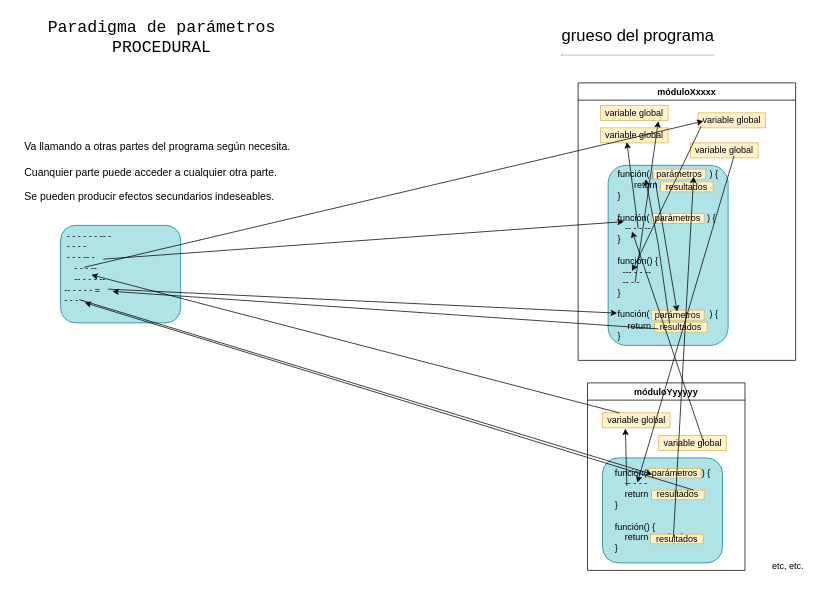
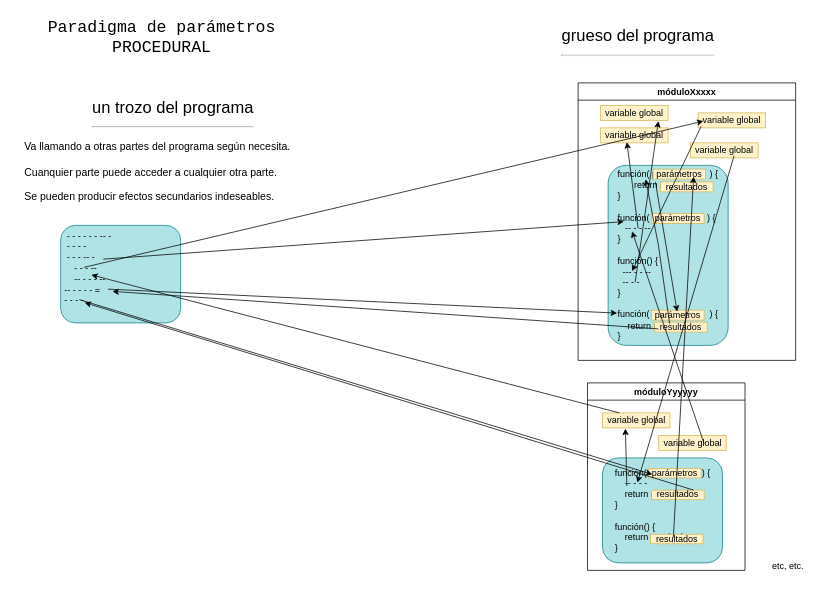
node "un trozo del programa": added
